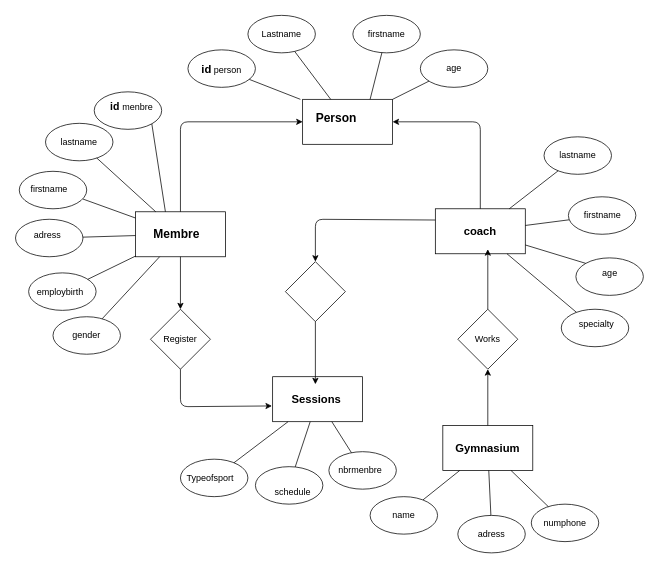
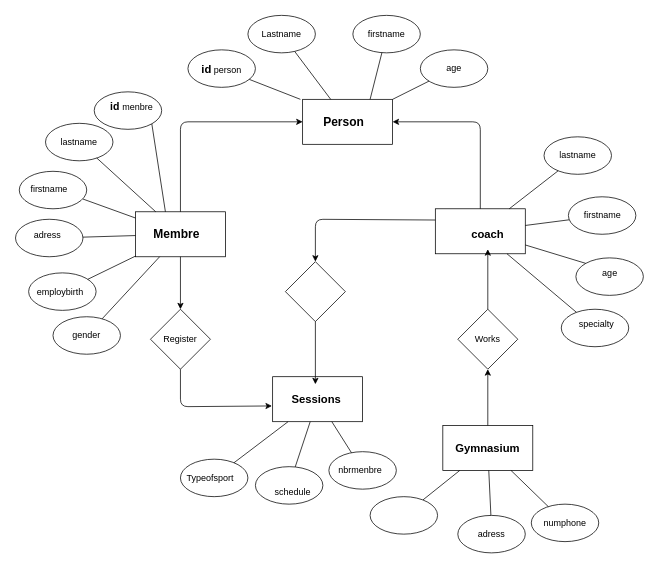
node "Person": moved (336, 118) -> (344, 122)
node "coach": moved (480, 231) -> (488, 234)
node "name": removed
